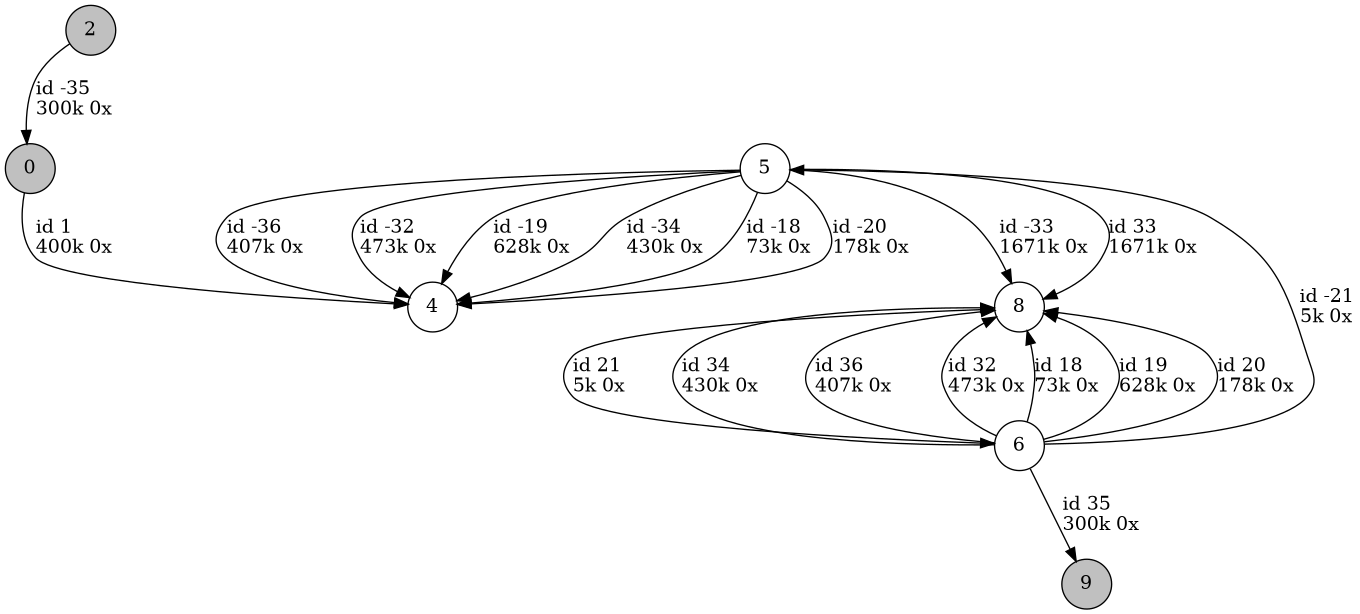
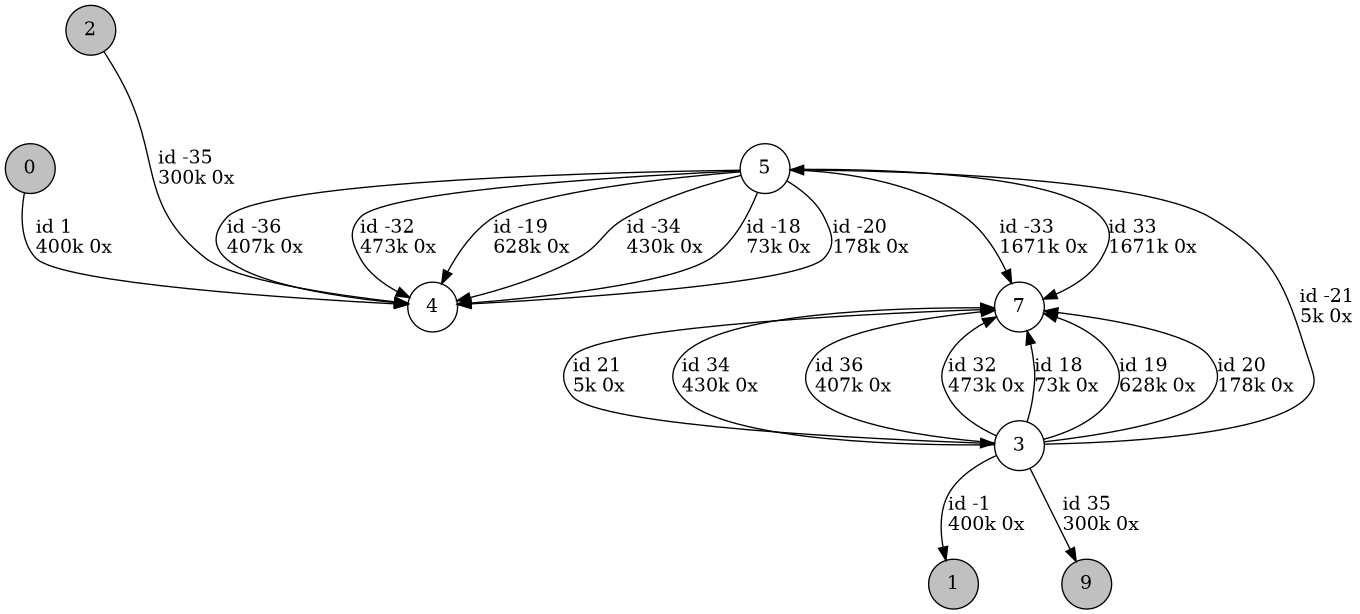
edge "2" -> "0": now "2" -> "4"
node "8": label "8" -> "7"
node "6": label "6" -> "3"
node "1": added
